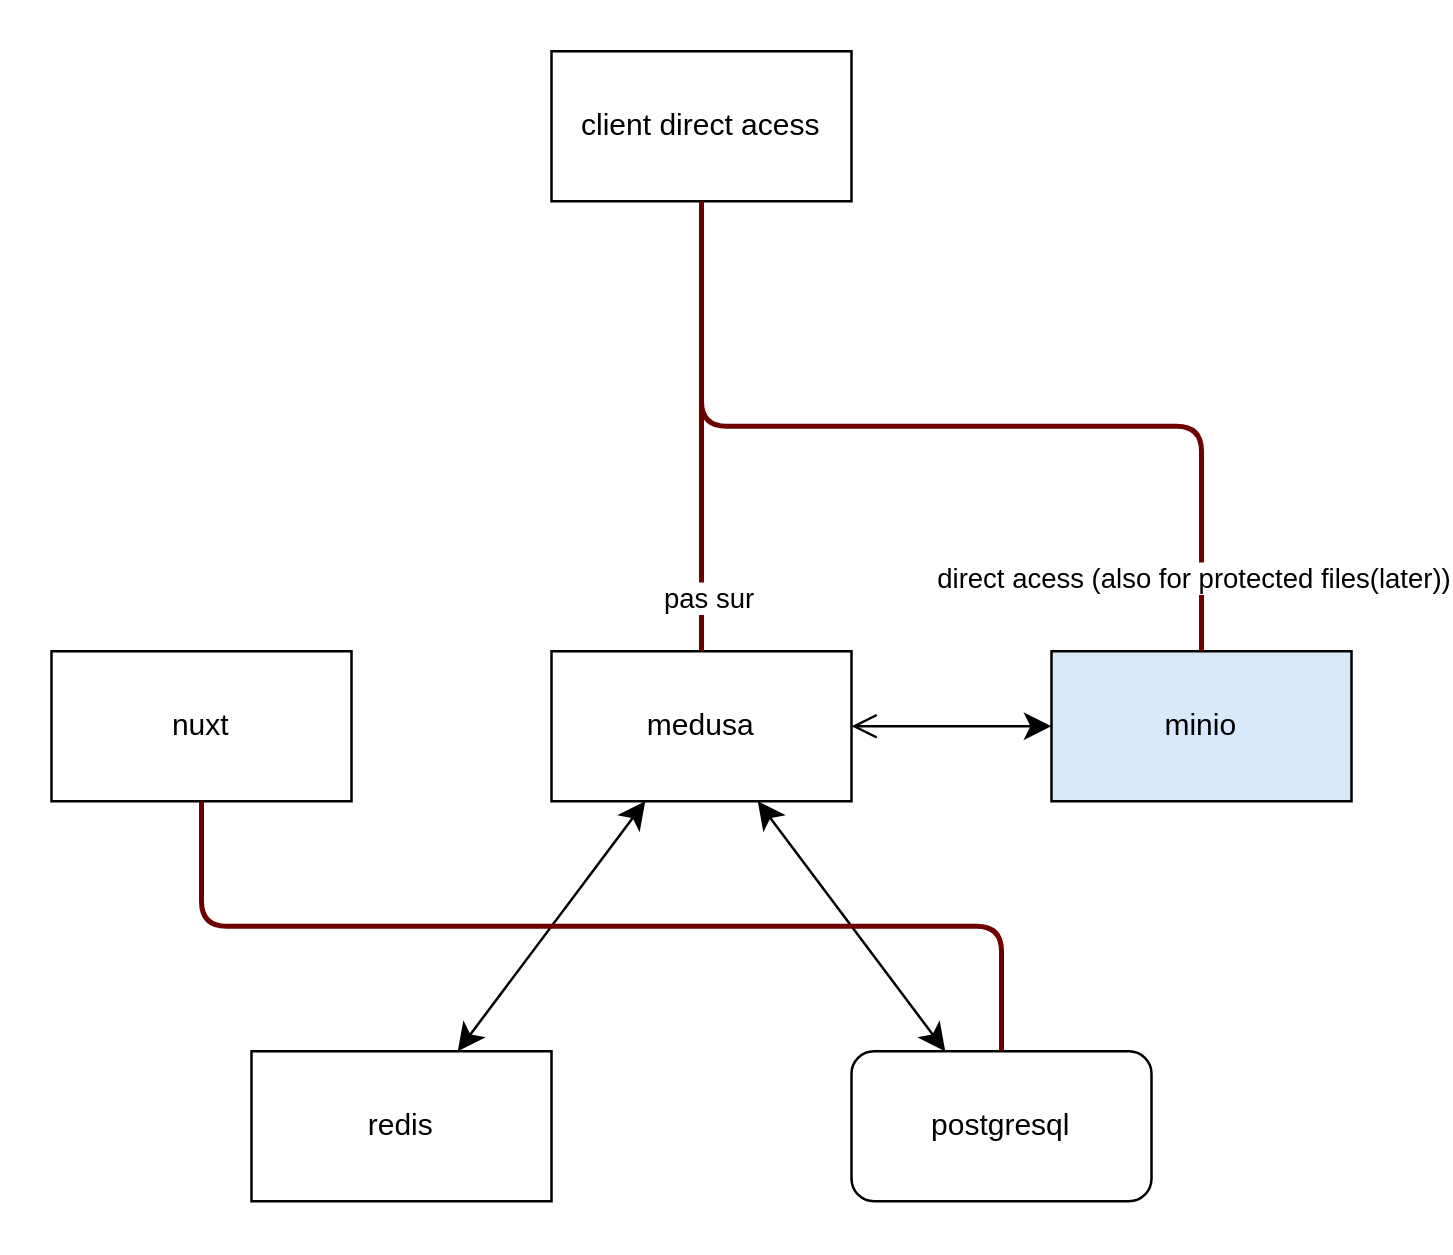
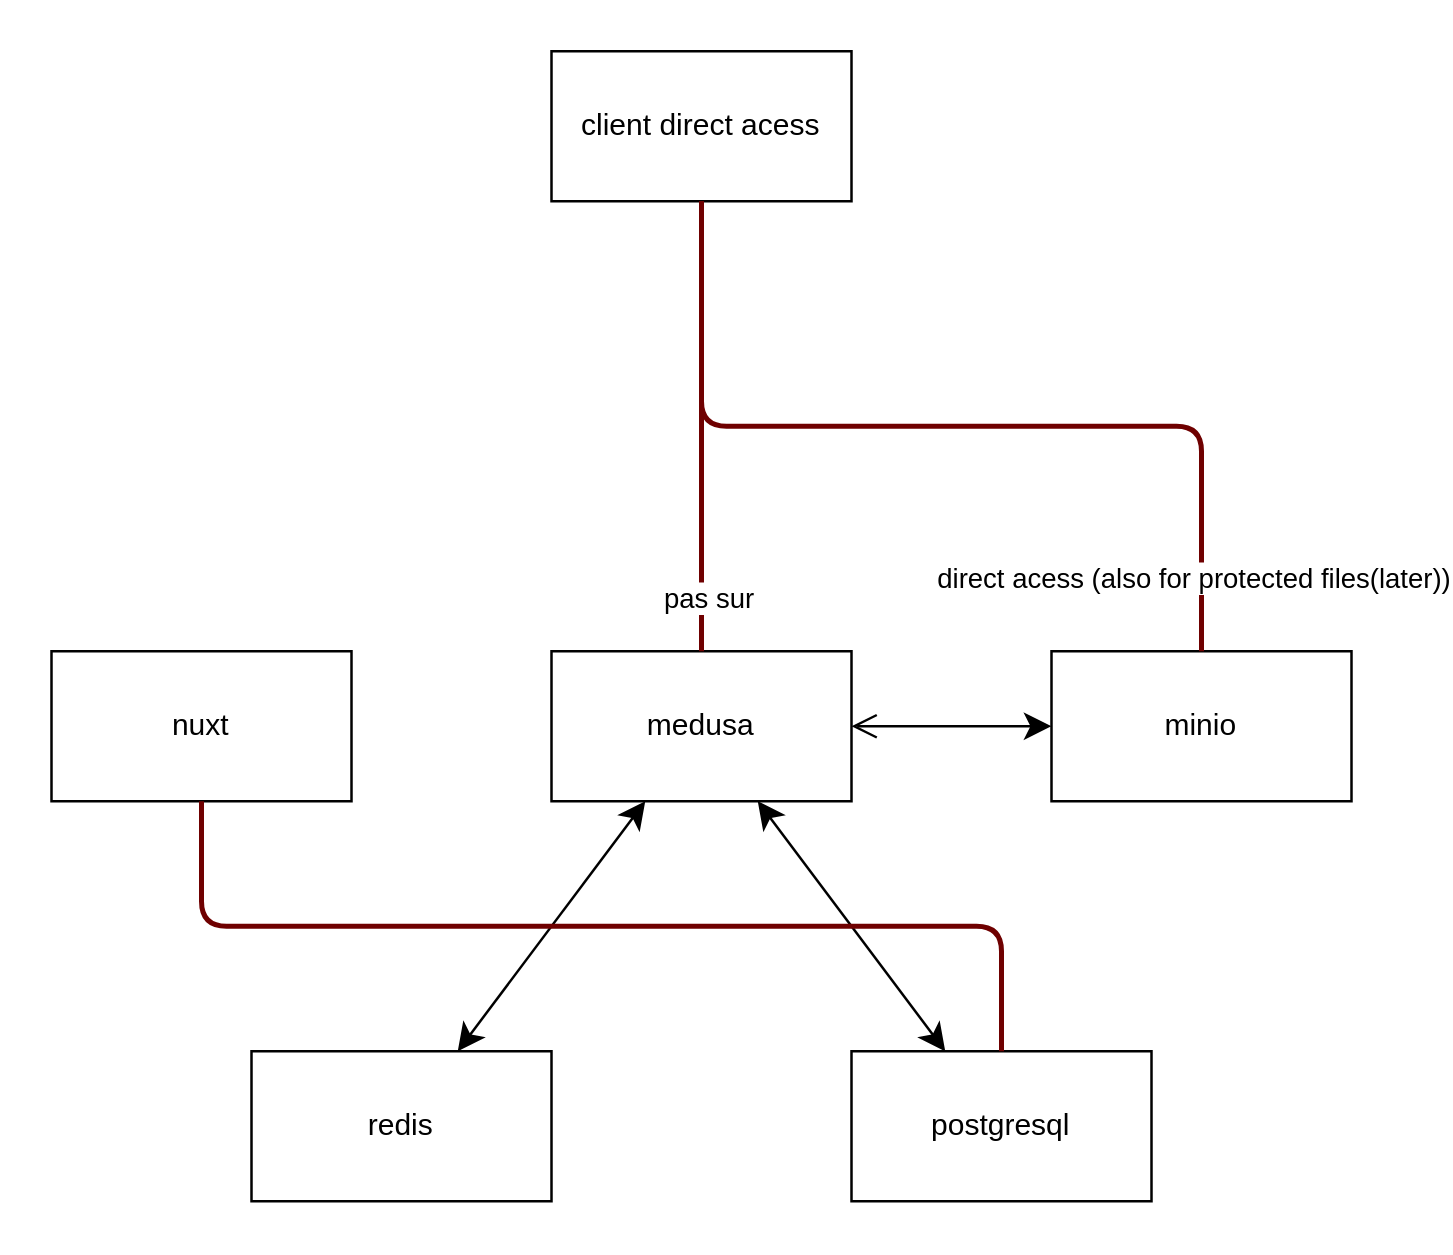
node "minio": fillcolor #dae8fc -> #ffffff
node "postgresql": shape rounded rectangle -> rectangle
